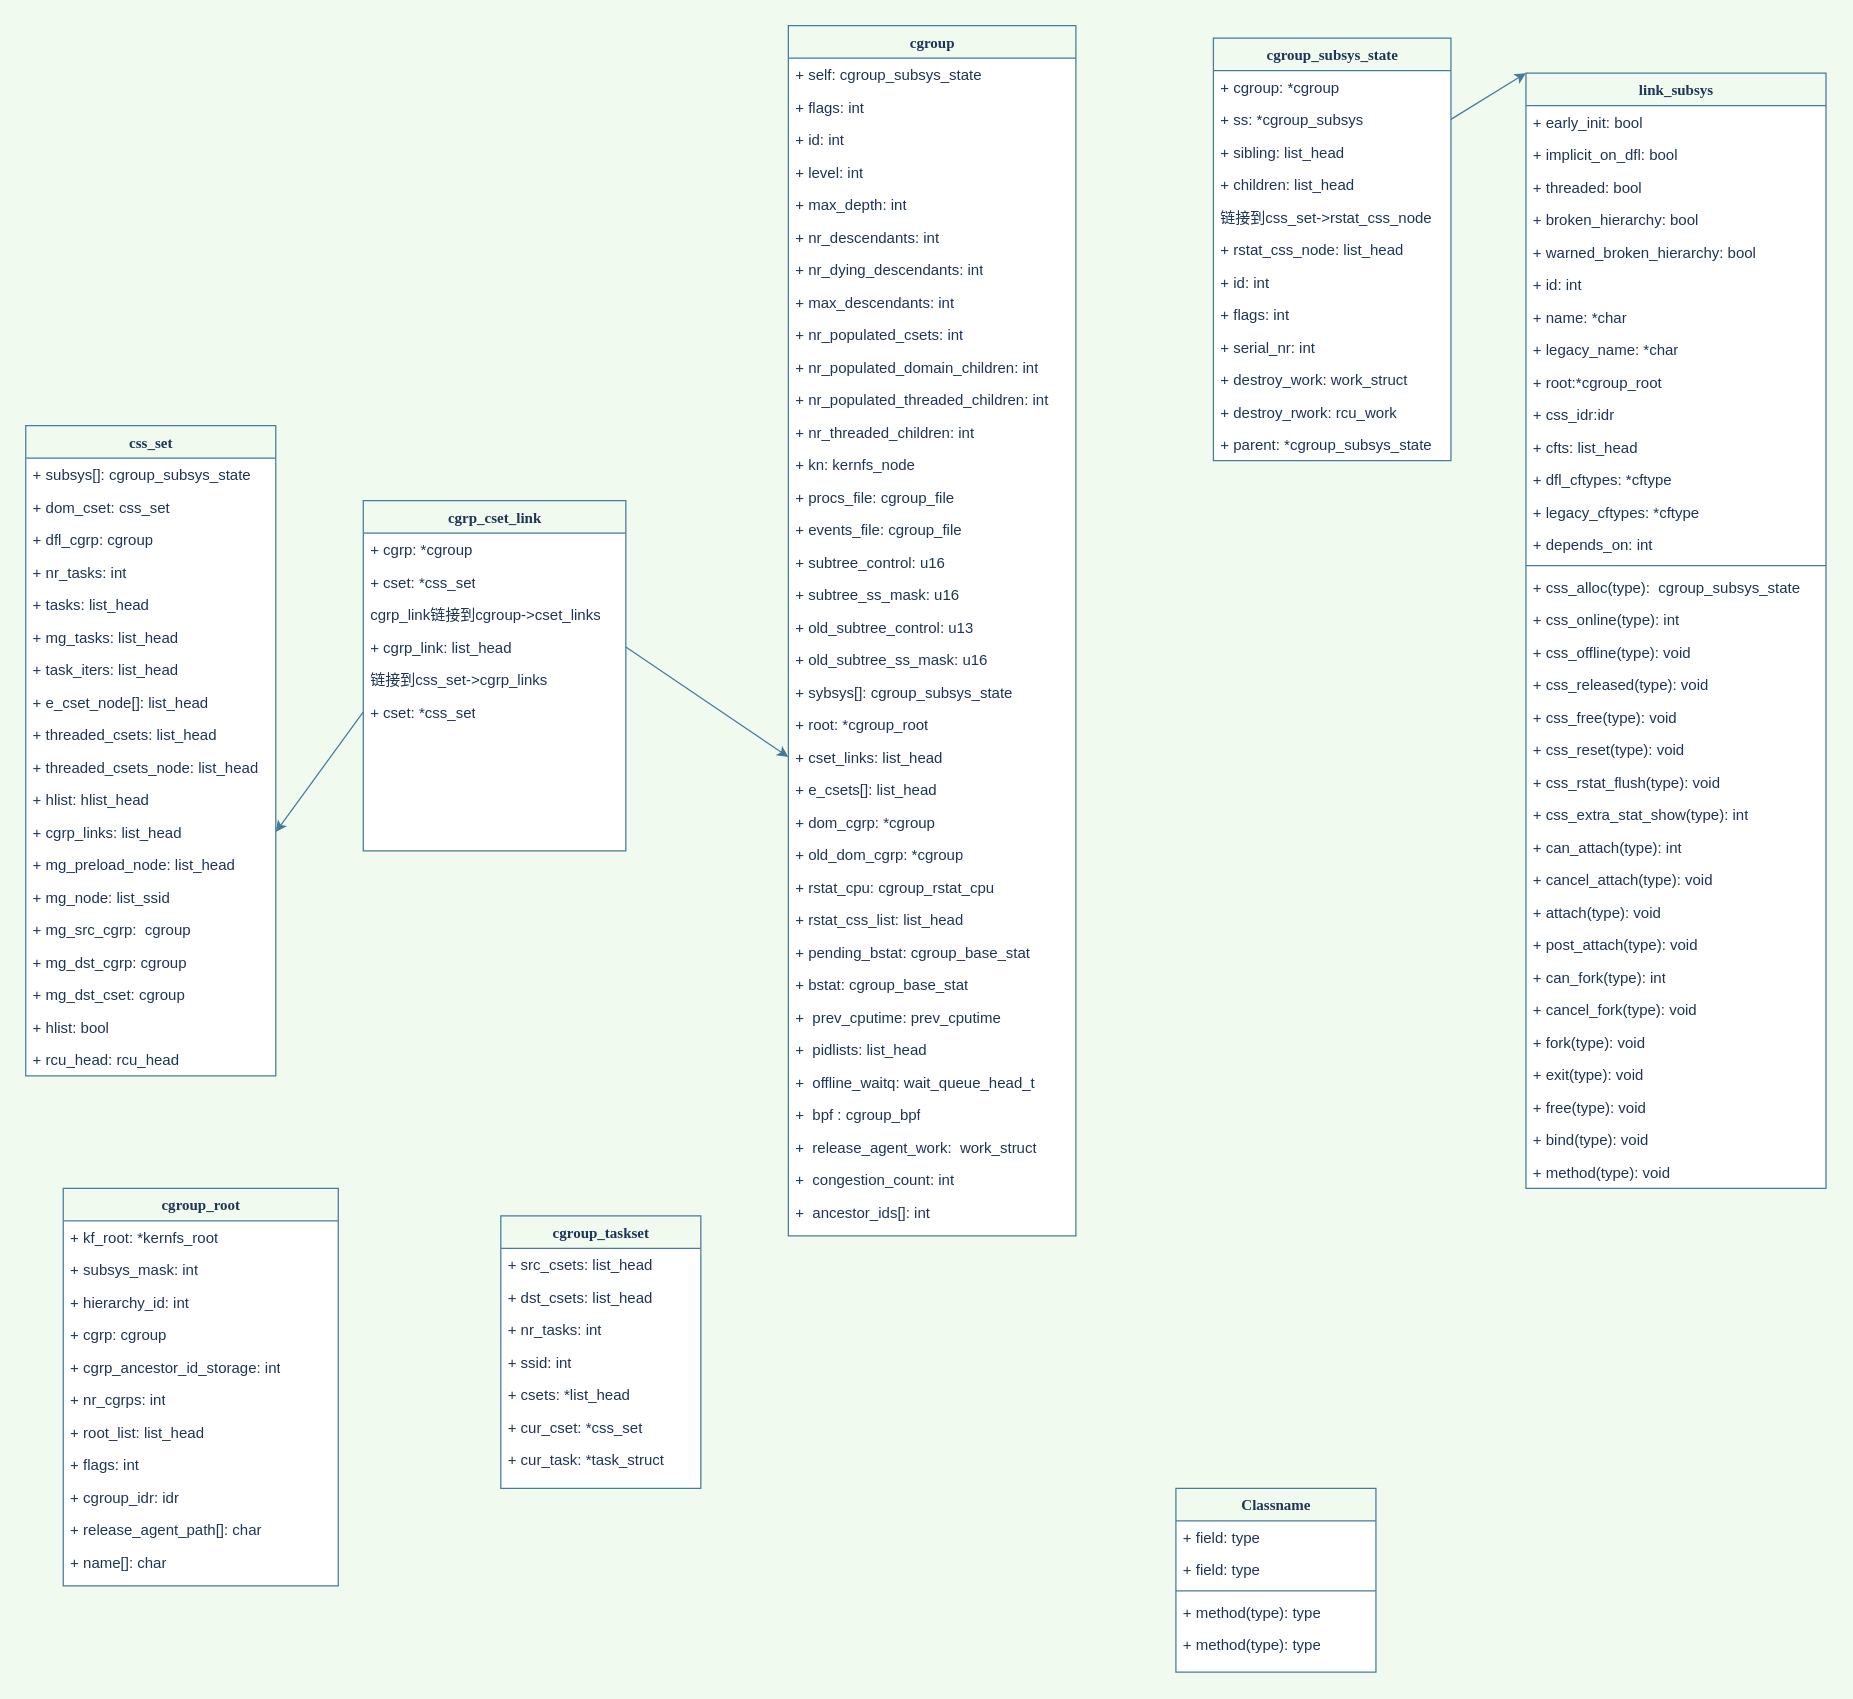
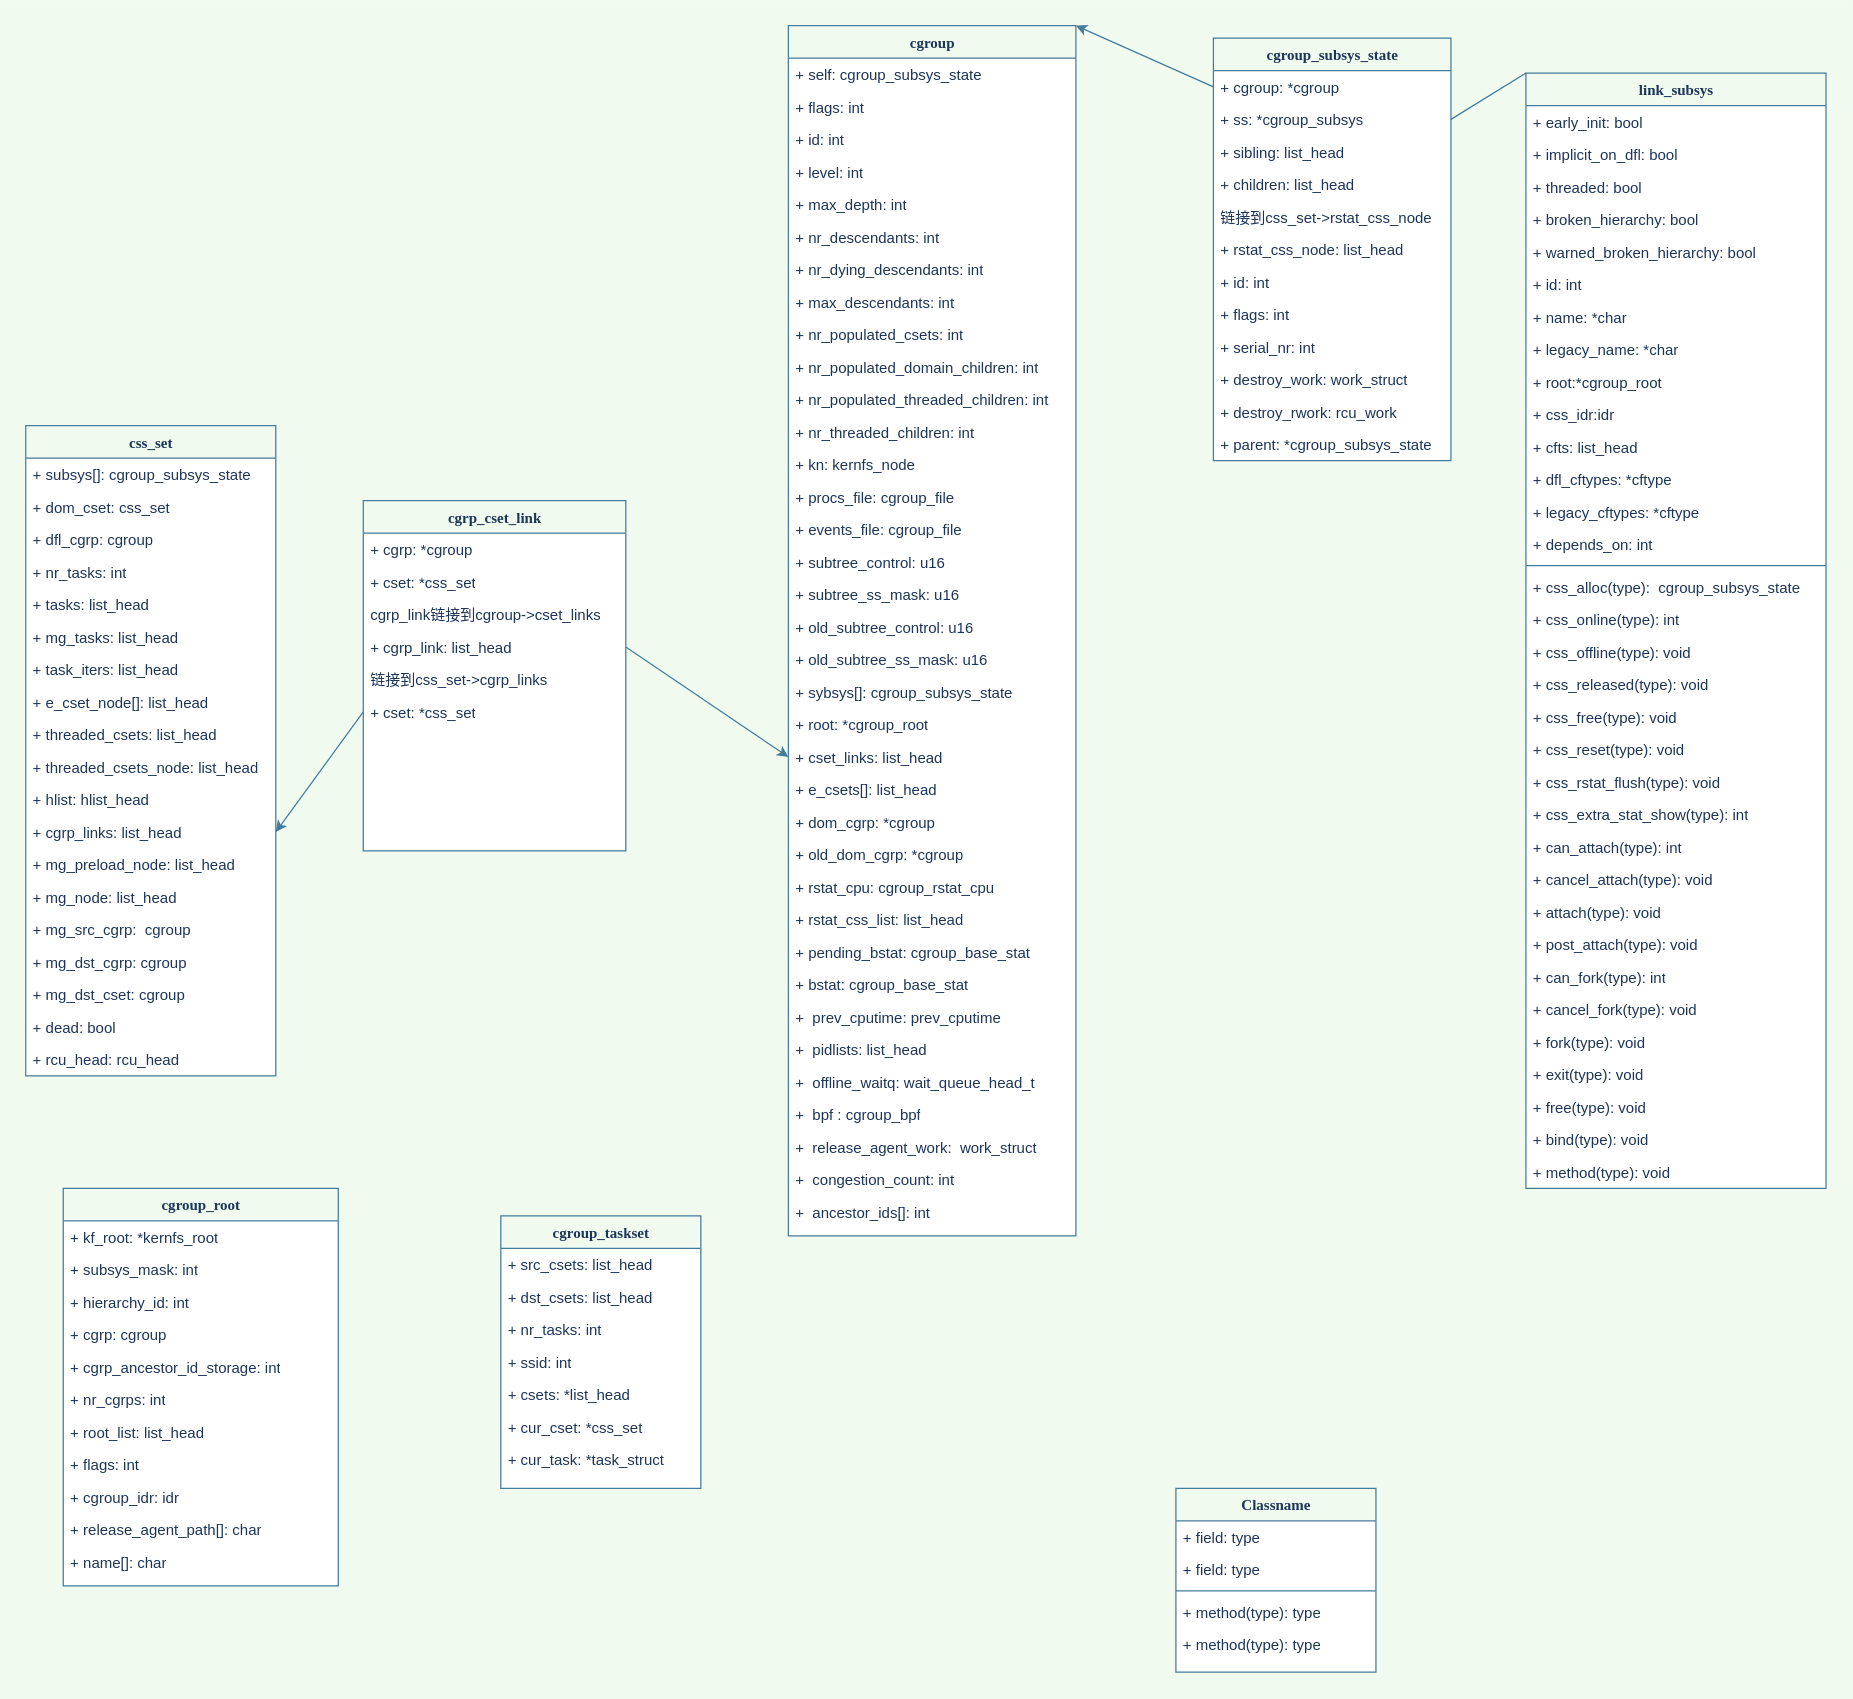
edge "+ cgroup: *cgroup" -> "cgroup": added
edge "+ ss: *cgroup_subsys" -> "link_subsys": arrowhead classic -> none
node "+ old_subtree_control: u13": label "+ old_subtree_control: u13" -> "+ old_subtree_control: u16"
node "+ mg_node: list_ssid": label "+ mg_node: list_ssid" -> "+ mg_node: list_head"
node "+ hlist: bool": label "+ hlist: bool" -> "+ dead: bool"
